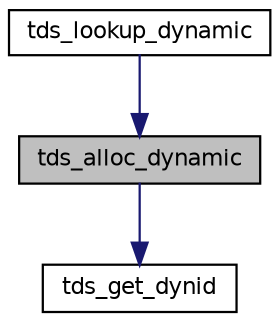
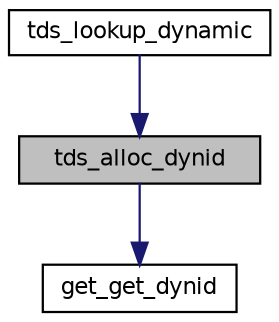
node "tds_alloc_dynamic": label "tds_alloc_dynamic" -> "tds_alloc_dynid"
node "tds_get_dynid": label "tds_get_dynid" -> "get_get_dynid"
